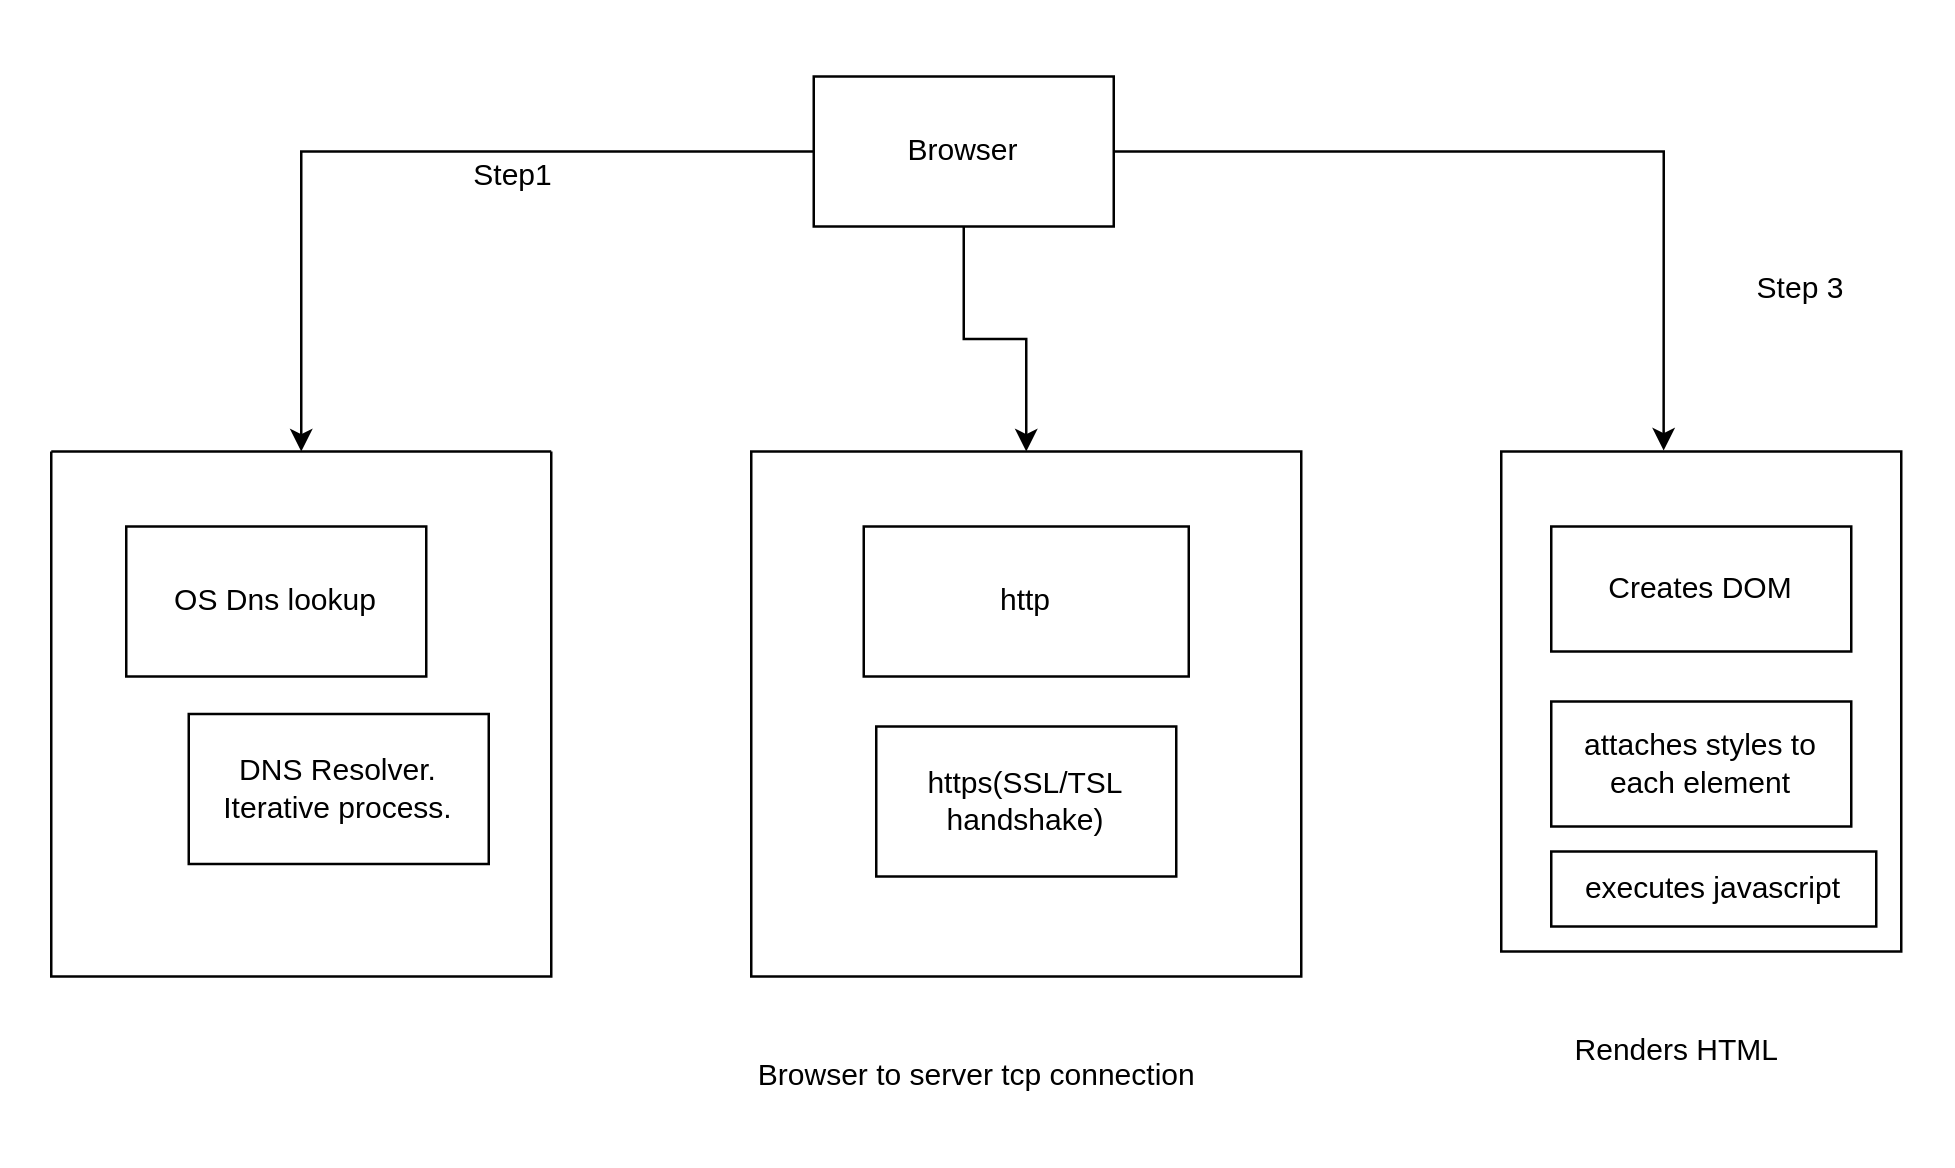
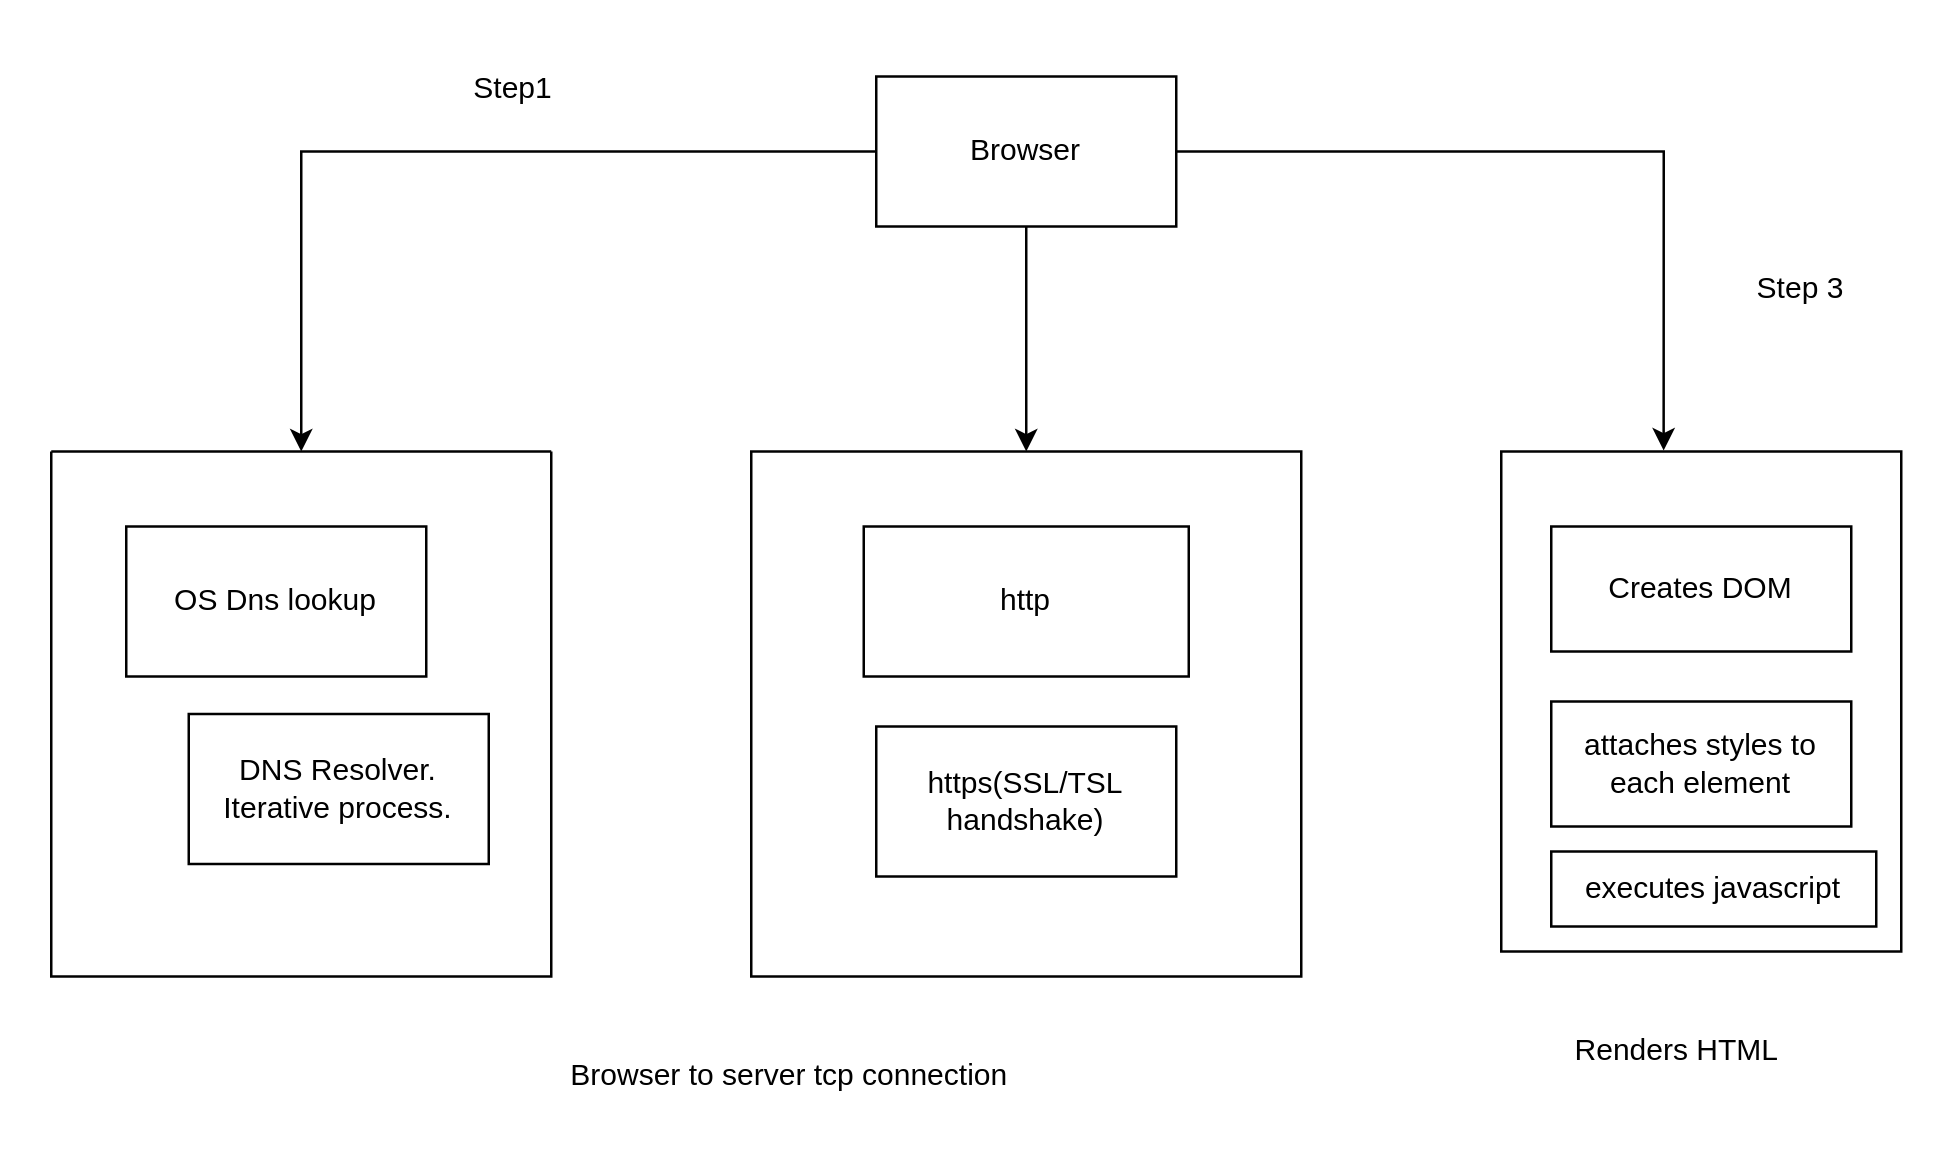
node "Browser": moved (964, 151) -> (1026, 151)
node "Step1": moved (514, 176) -> (514, 89)
node "Browser to server tcp connection": moved (976, 1076) -> (789, 1076)
